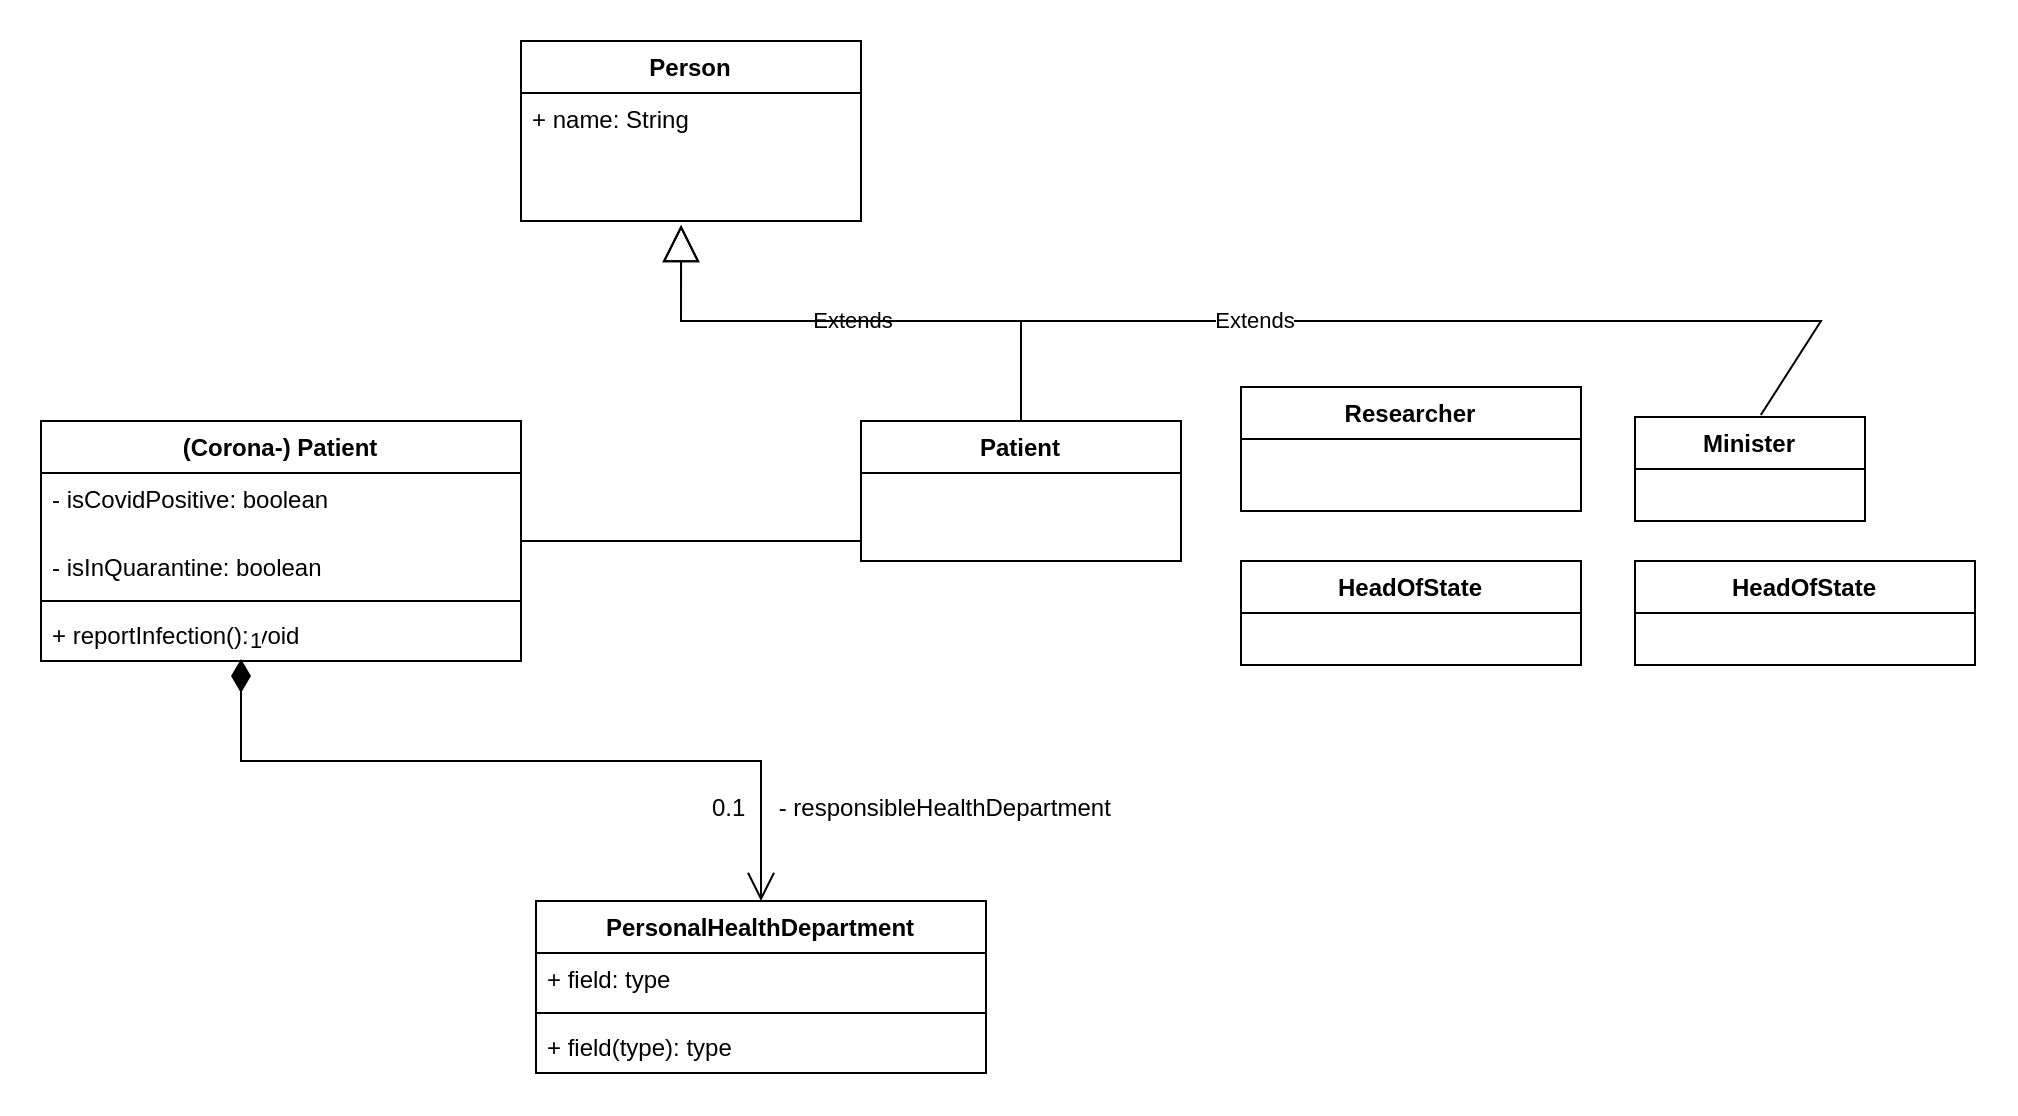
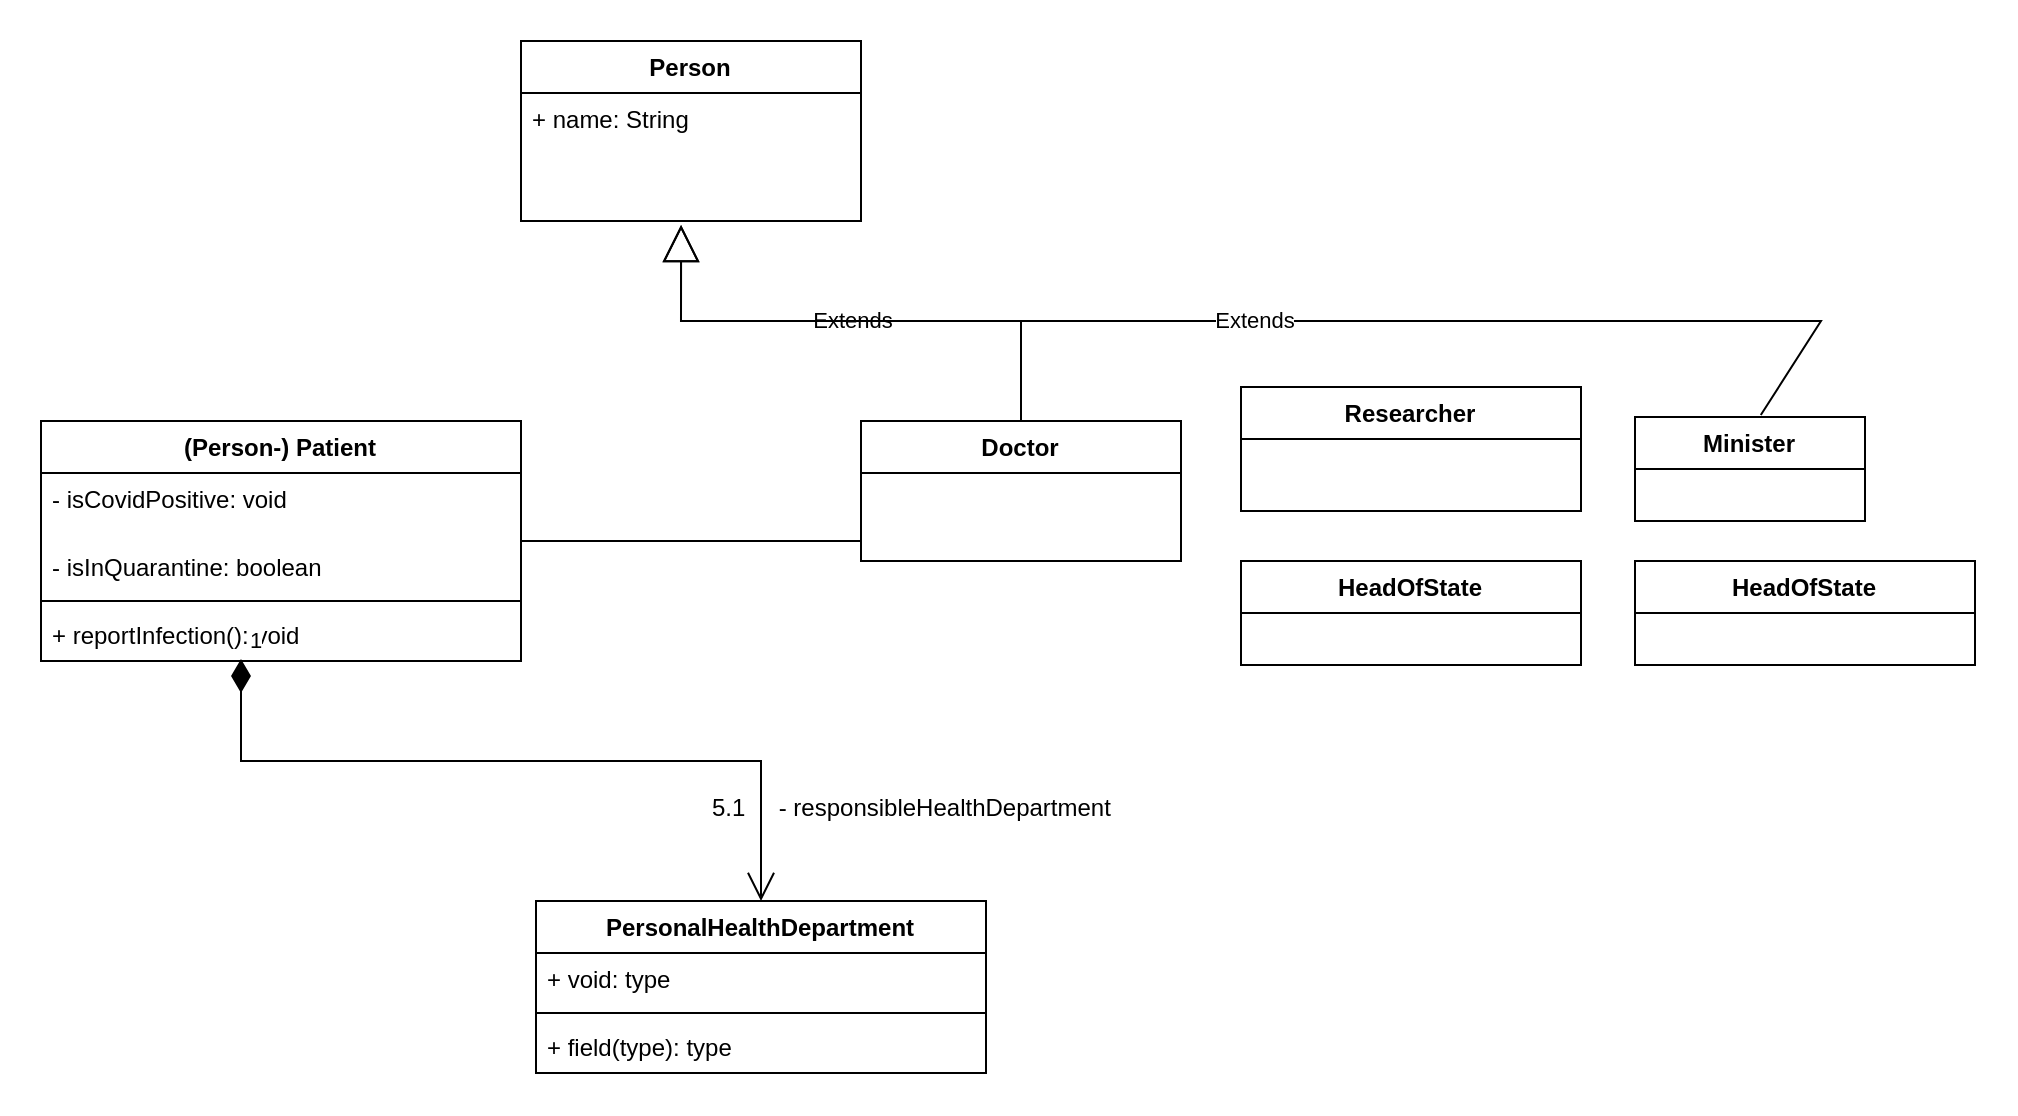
node "(Corona-) Patient": label "(Corona-) Patient" -> "(Person-) Patient"
node "Patient": label "Patient" -> "Doctor"
node "- isCovidPositive: boolean": label "- isCovidPositive: boolean" -> "- isCovidPositive: void"
node "0.1 - responsibleHealthDepartment": label "0.1 - responsibleHealthDepartment" -> "5.1 - responsibleHealthDepartment"
node "+ field: type": label "+ field: type" -> "+ void: type"
